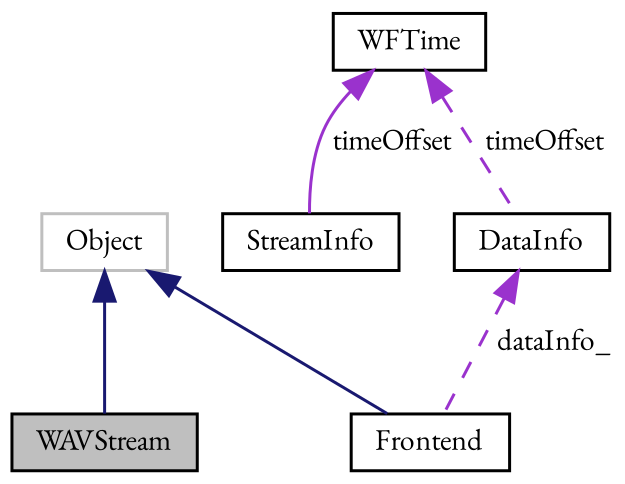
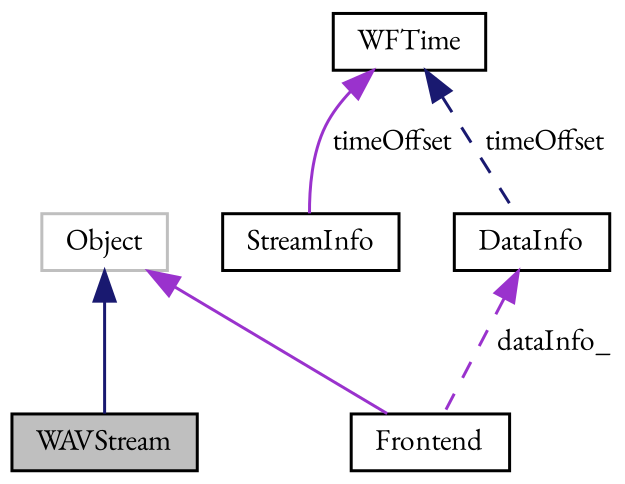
edge "DataInfo" -> "WFTime": color darkorchid3 -> midnightblue
edge "Frontend" -> "Object": color midnightblue -> darkorchid3
